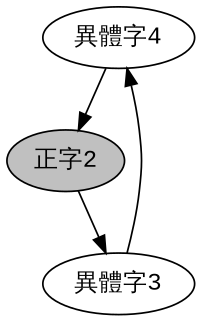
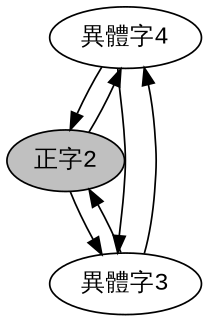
edge "正字2" -> "異體字4": added
edge "異體字4" -> "異體字3": added
edge "異體字3" -> "正字2": added
